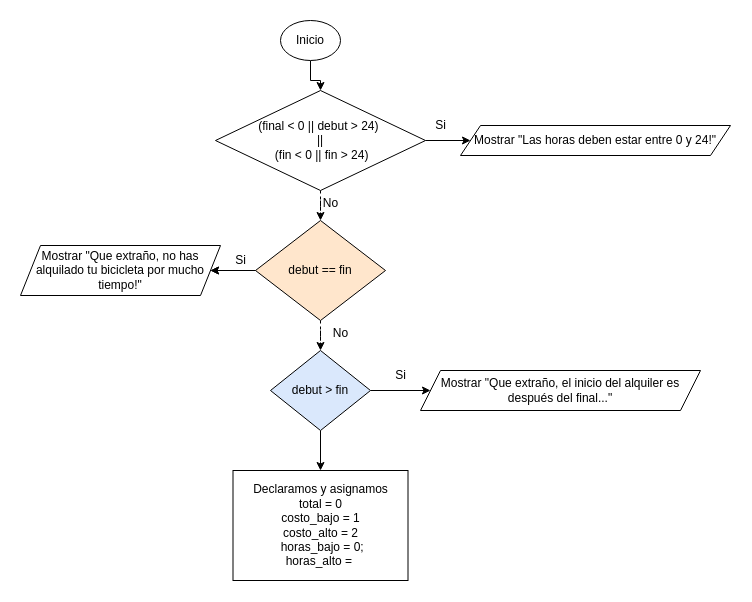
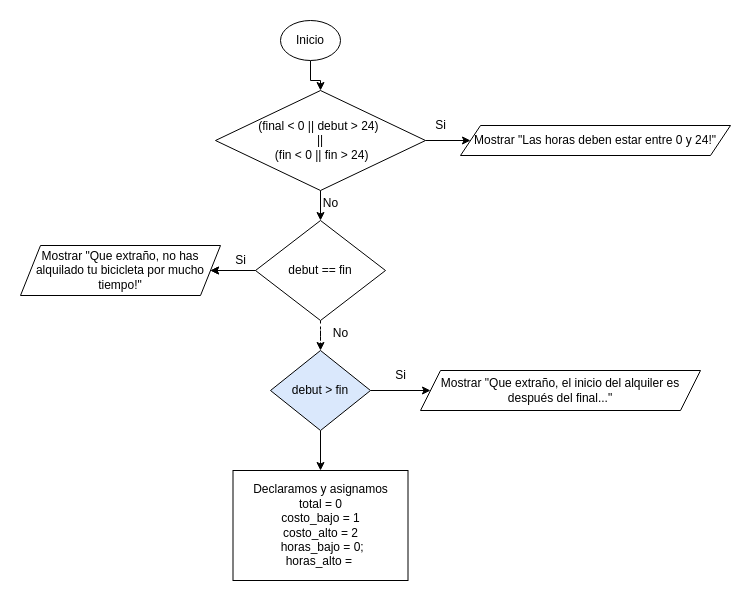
edge "(final < 0 || debut > 24) || (fin < 0 || fin > 24)" -> "debut == fin": style dashed -> solid
node "debut == fin": fillcolor #ffe6cc -> #ffffff
